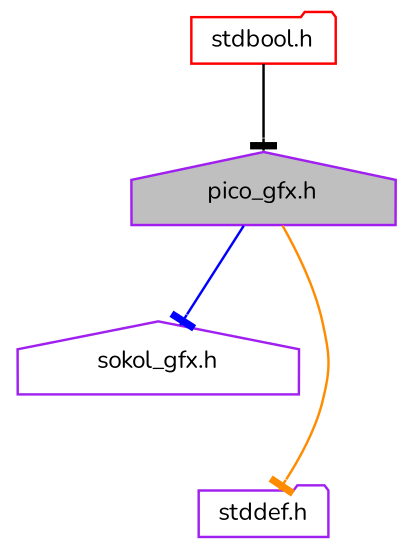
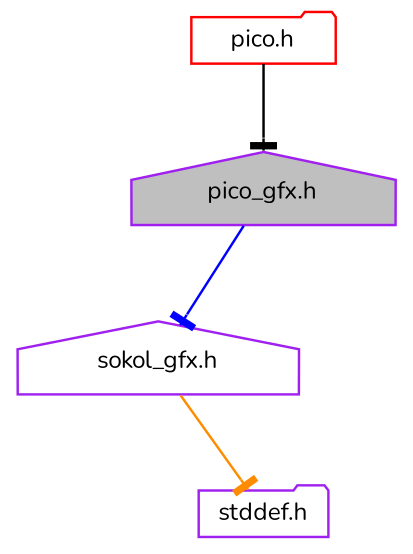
node "stdbool.h": label "stdbool.h" -> "pico.h"
edge "pico_gfx.h" -> "stddef.h": now "sokol_gfx.h" -> "stddef.h"
